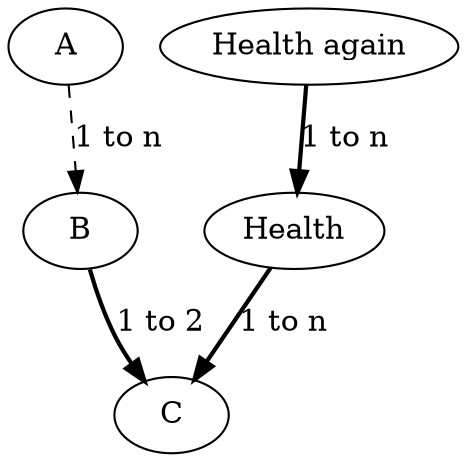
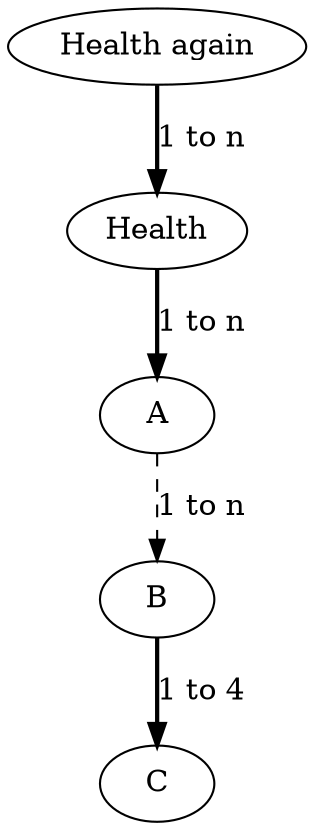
edge "Health" -> "C": now "Health" -> "A"
edge "B" -> "C": label "1 to 2" -> "1 to 4"
